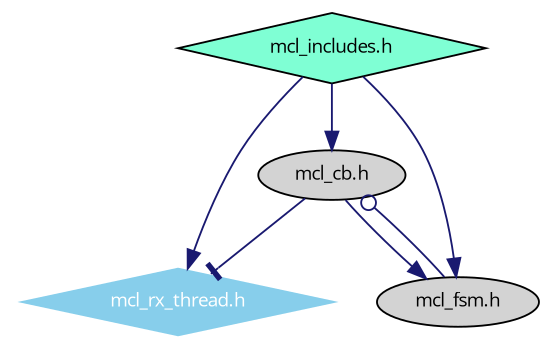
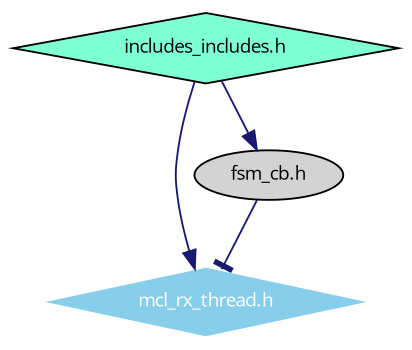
node "mcl_includes.h": label "mcl_includes.h" -> "includes_includes.h"
node "mcl_cb.h": label "mcl_cb.h" -> "fsm_cb.h"
node "mcl_fsm.h": removed
